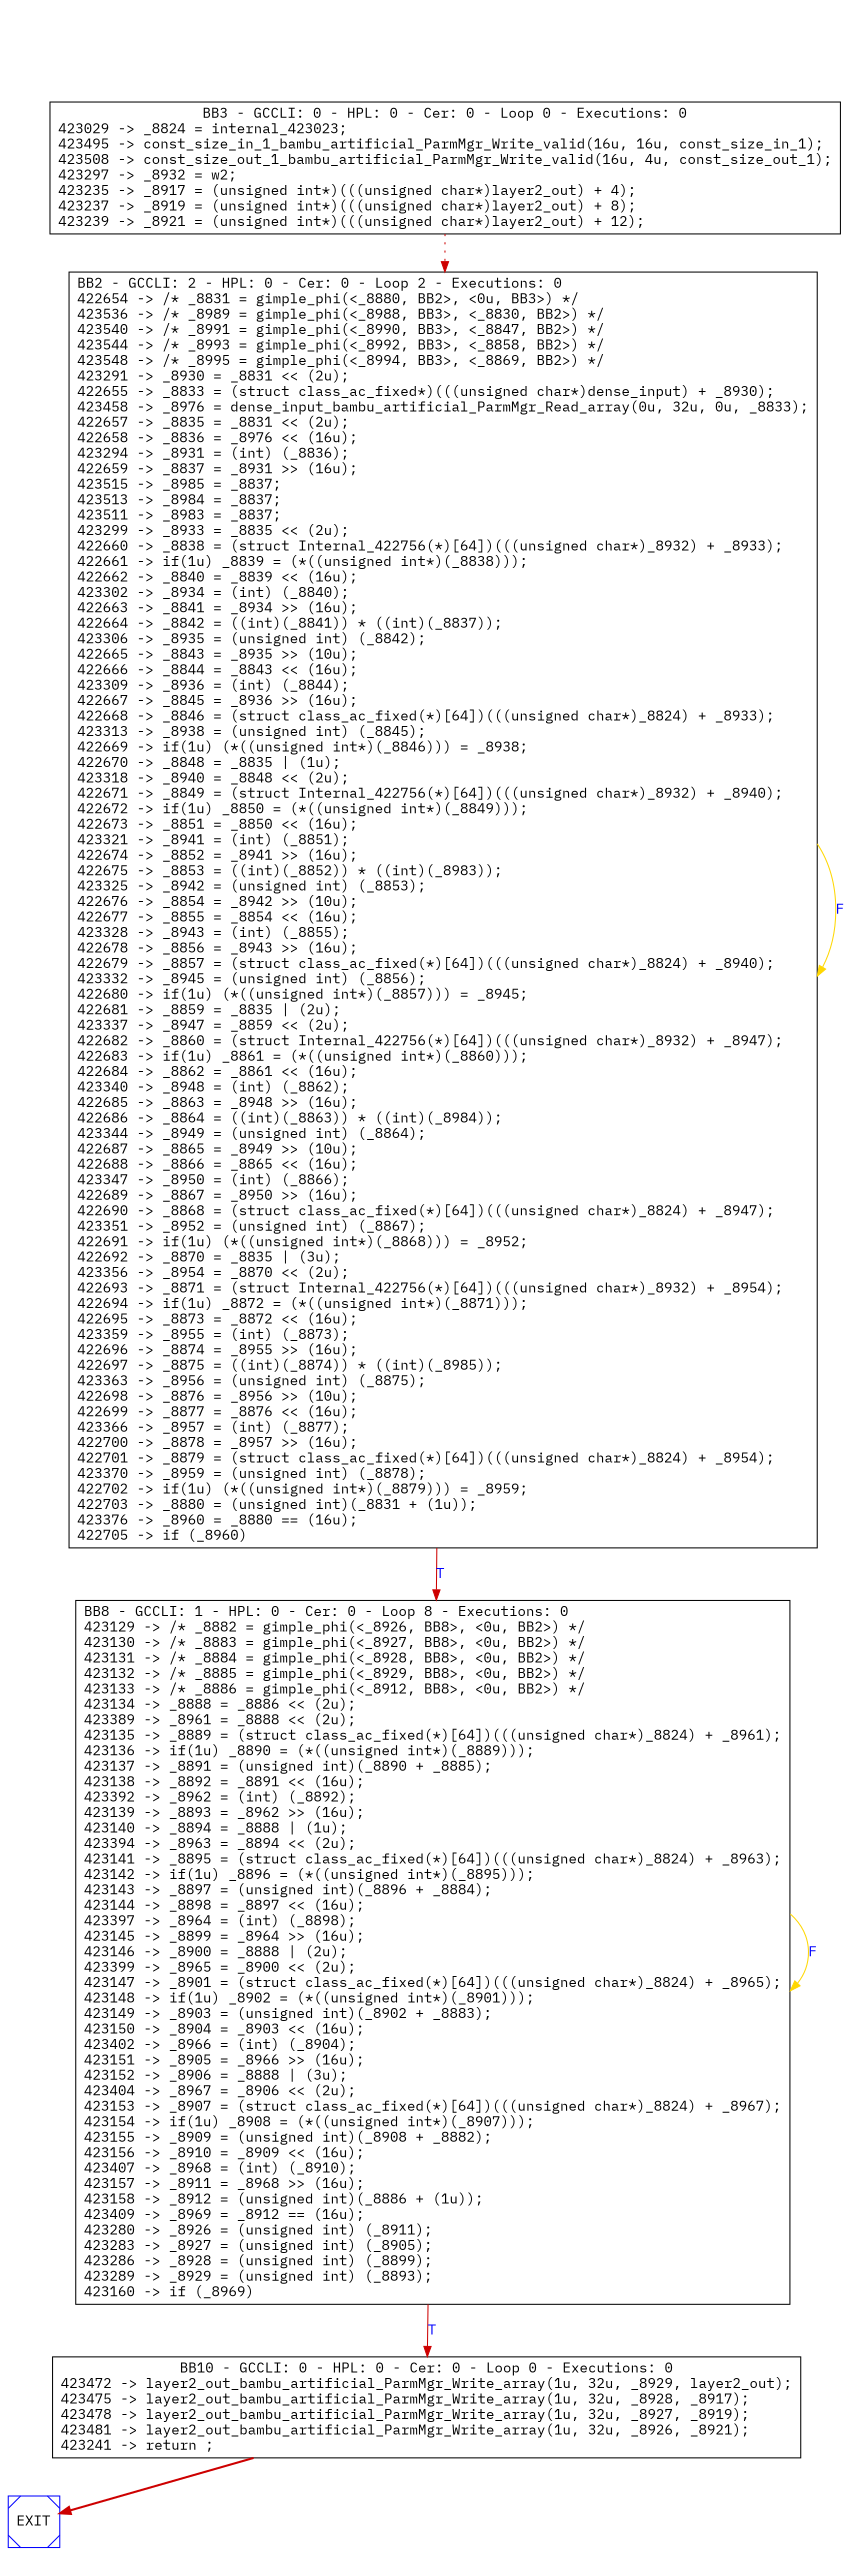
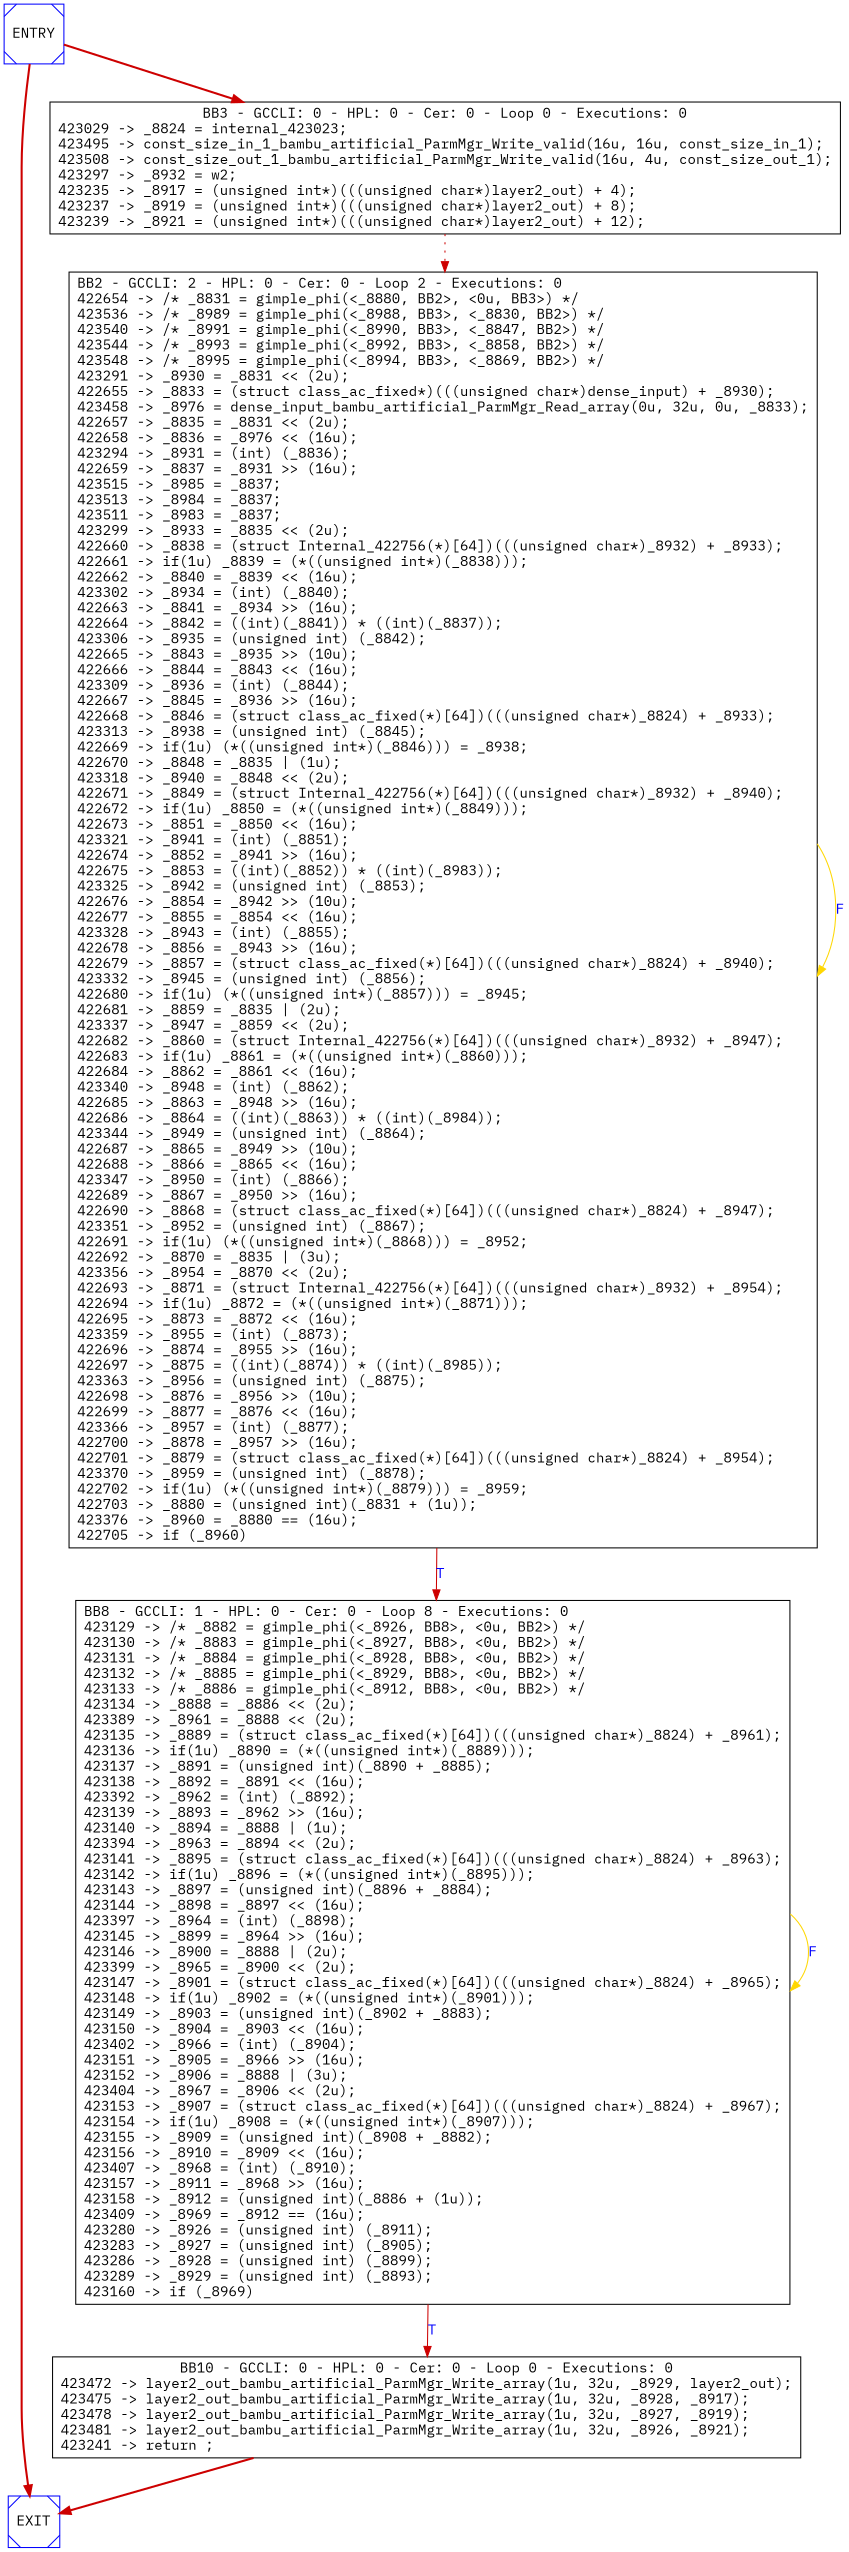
node "ENTRY": added
